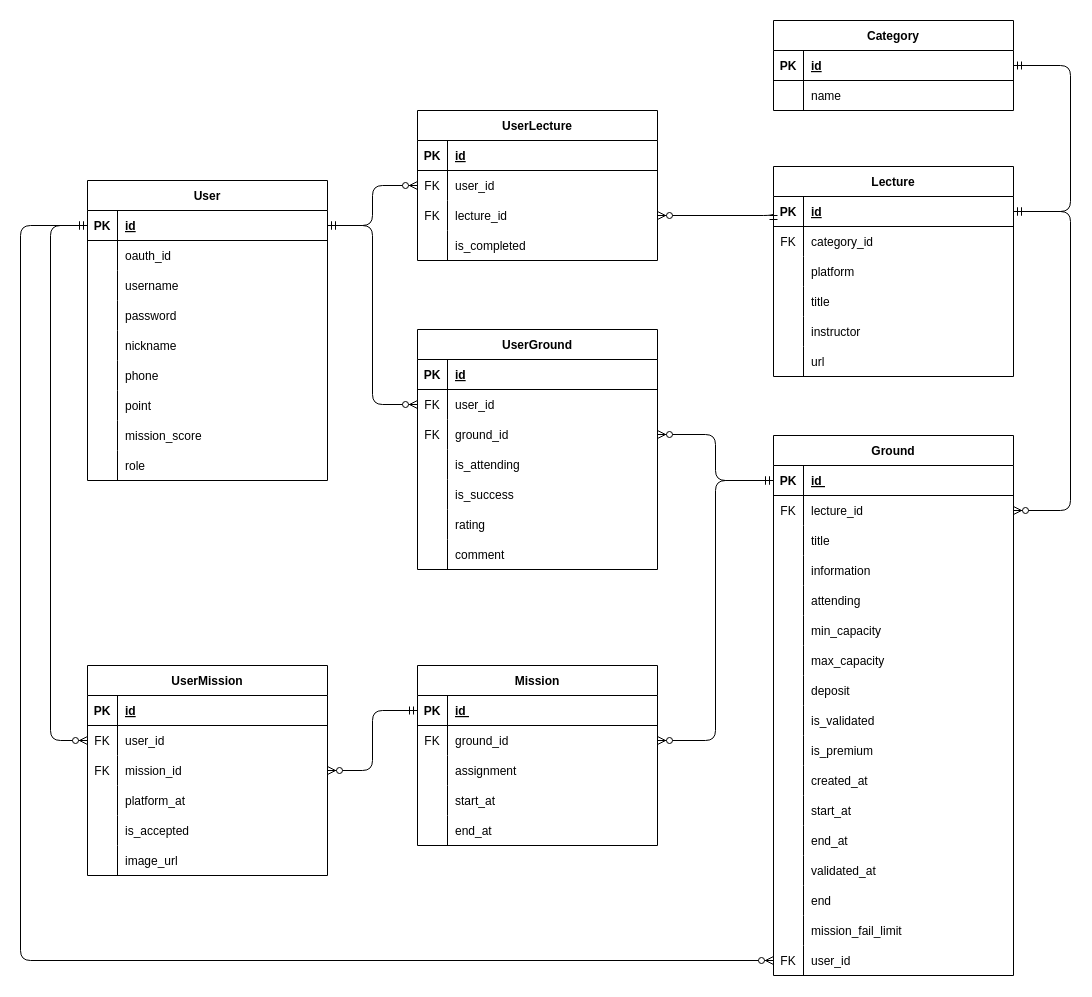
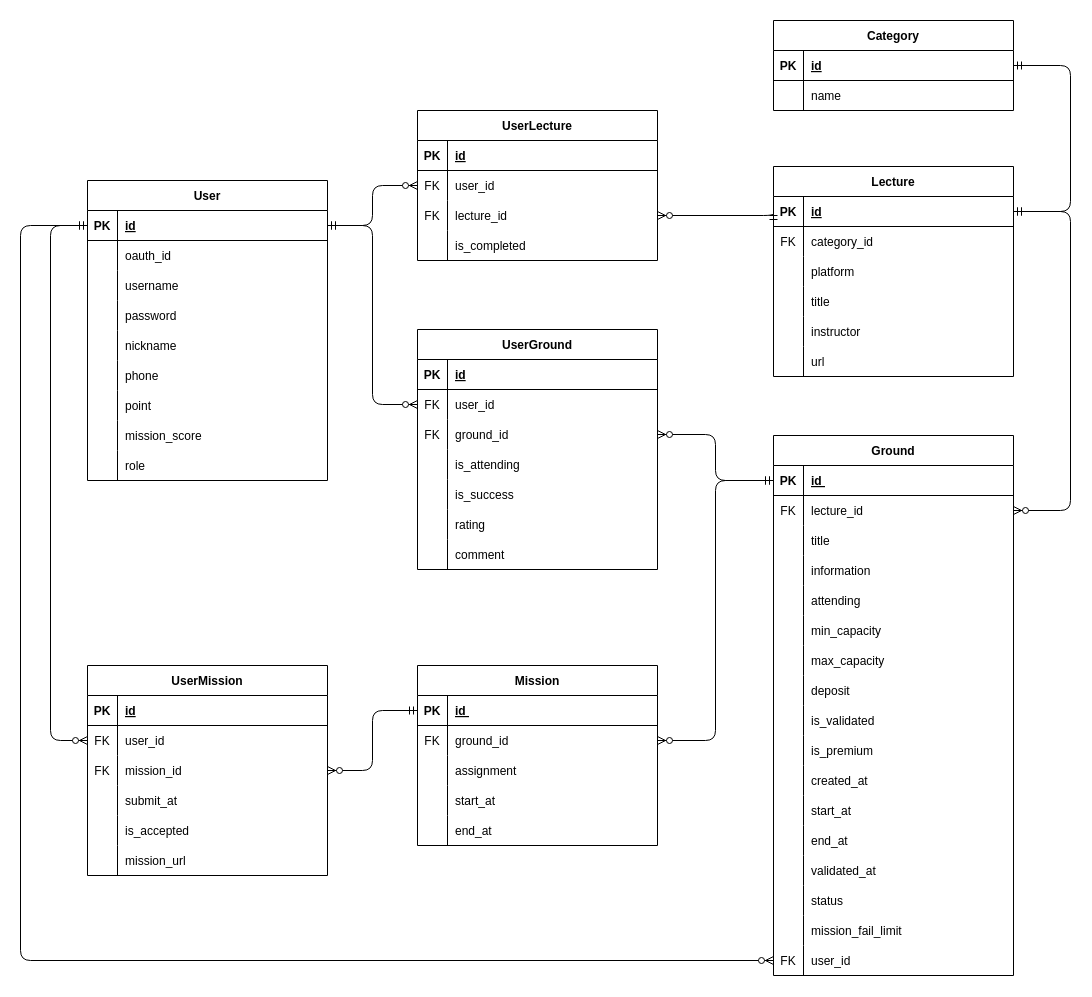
node "platform_at": label "platform_at" -> "submit_at"
node "image_url": label "image_url" -> "mission_url"
node "end": label "end" -> "status"
